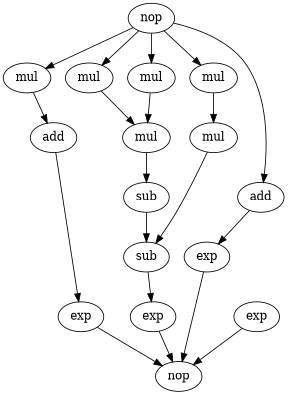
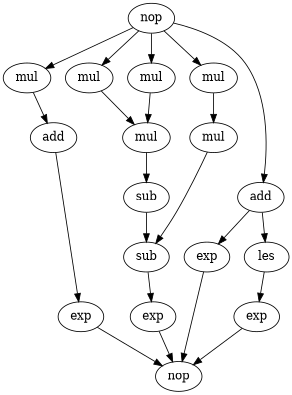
node "les": added
